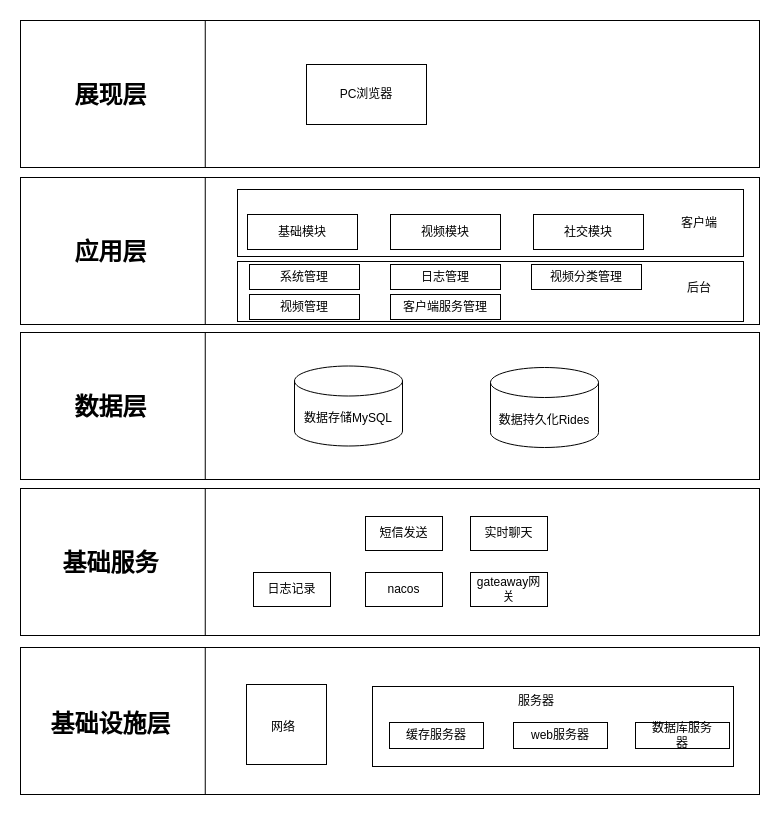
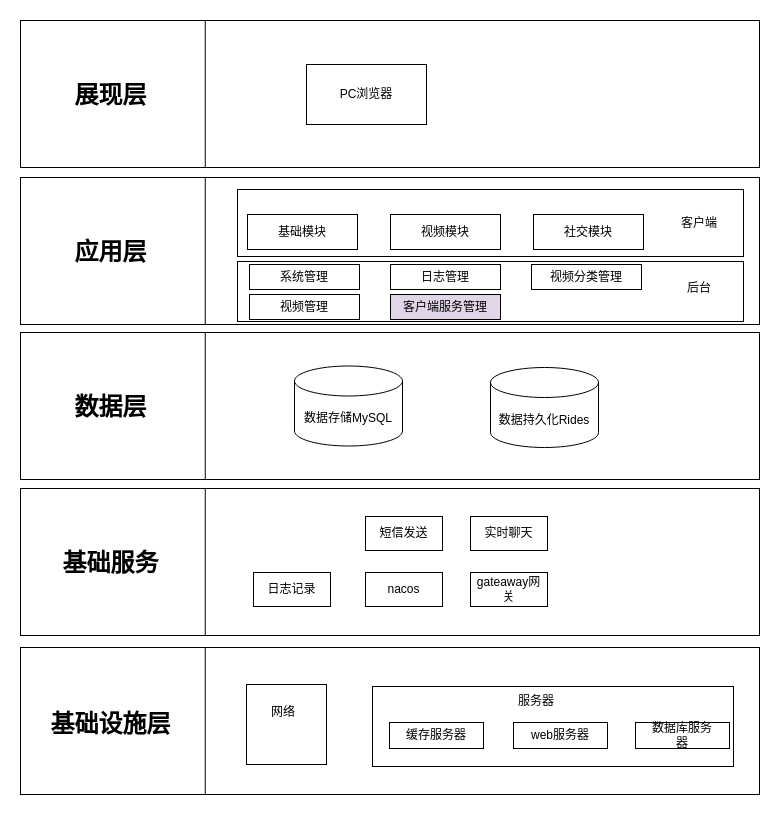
node "客户端服务管理": fillcolor #ffffff -> #e1d5e7
node "网络": moved (284, 728) -> (284, 713)
